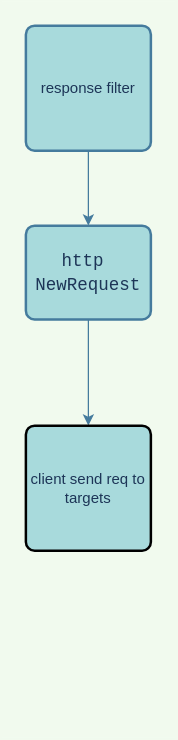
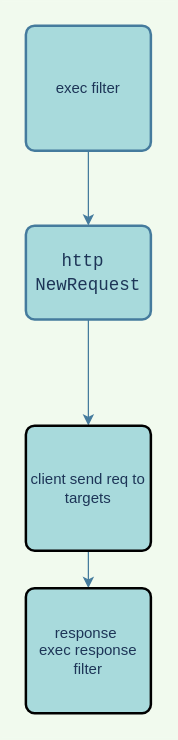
node "response filter": label "response filter" -> "exec filter"
edge "client send req to targets" -> "response exec response filter": added
node "response exec response filter": added
